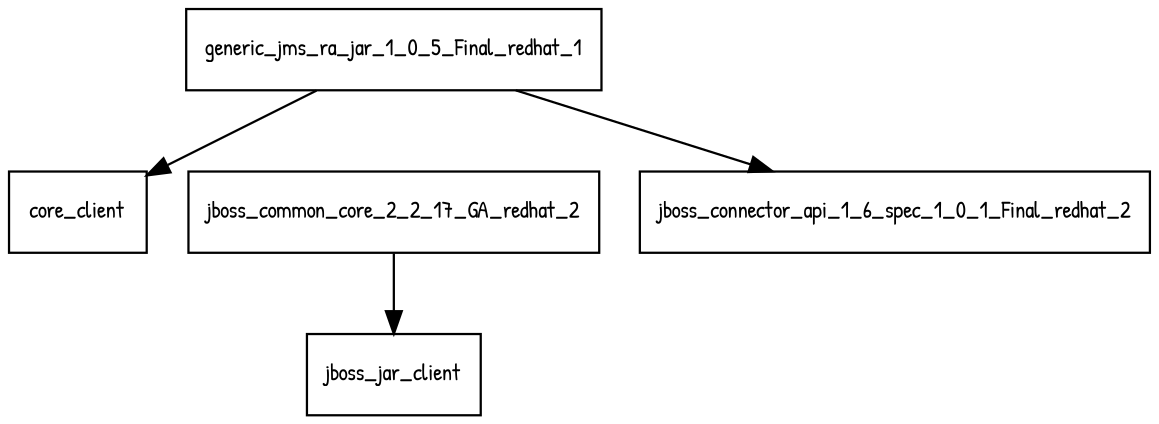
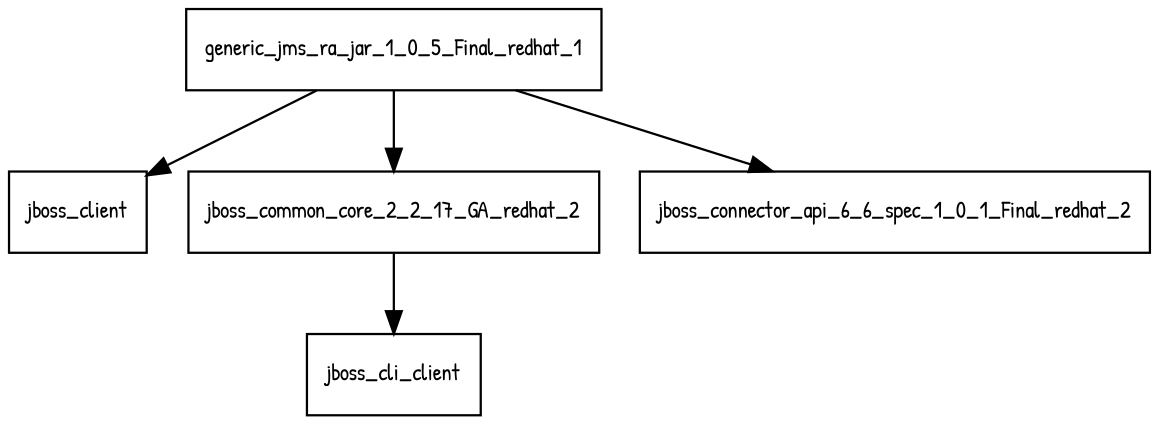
edge "generic_jms_ra_jar_1_0_5_Final_redhat_1" -> "jboss_common_core_2_2_17_GA_redhat_2": added
node "core_client": label "core_client" -> "jboss_client"
node "jboss_connector_api_1_6_spec_1_0_1_Final_redhat_2": label "jboss_connector_api_1_6_spec_1_0_1_Final_redhat_2" -> "jboss_connector_api_6_6_spec_1_0_1_Final_redhat_2"
node "jboss_jar_client": label "jboss_jar_client" -> "jboss_cli_client"
